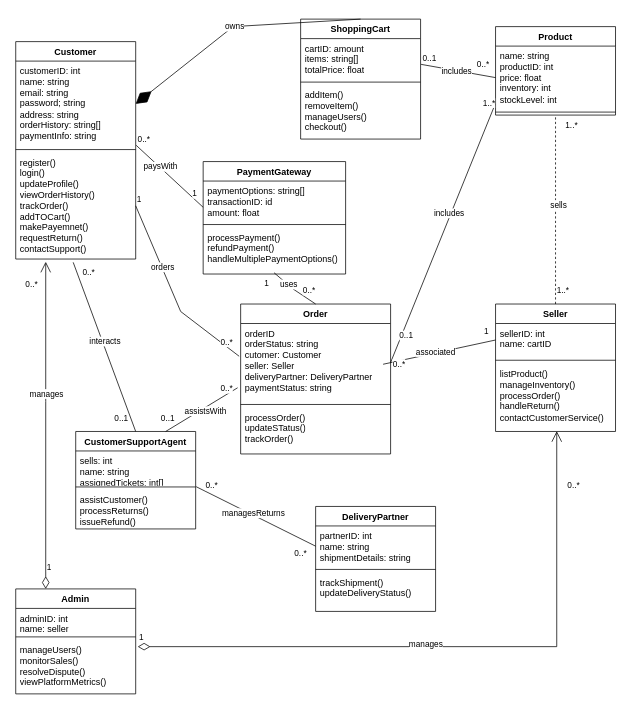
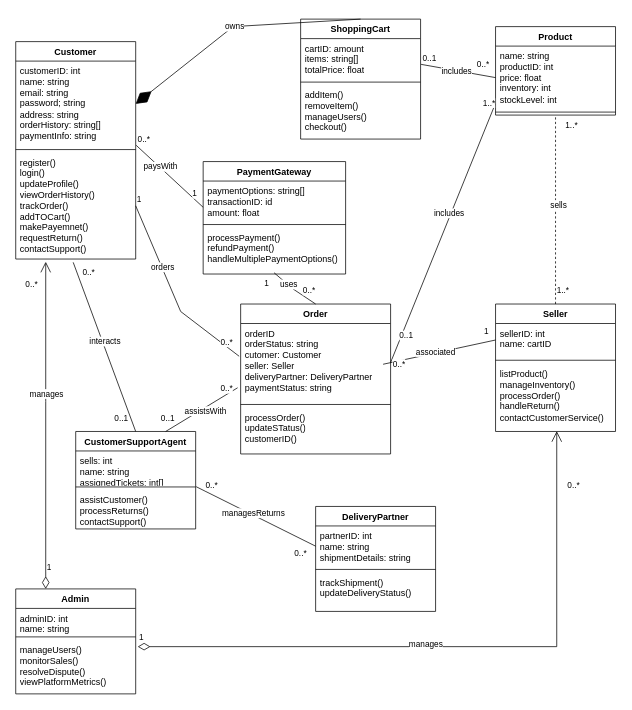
node "processOrder() updateSTatus() trackOrder()": label "processOrder() updateSTatus() trackOrder()" -> "processOrder() updateSTatus() customerID()"
node "assistCustomer() processReturns() issueRefund()": label "assistCustomer() processReturns() issueRefund()" -> "assistCustomer() processReturns() contactSupport()"
node "adminID: int name: seller": label "adminID: int name: seller" -> "adminID: int name: string"
